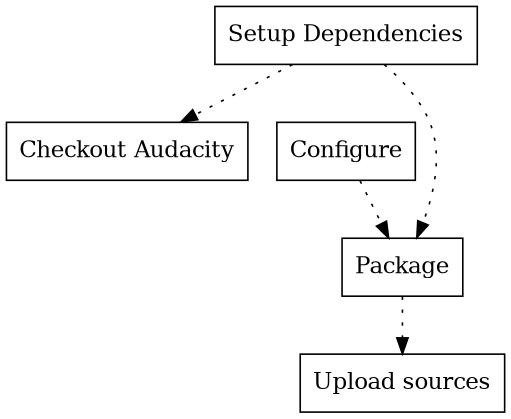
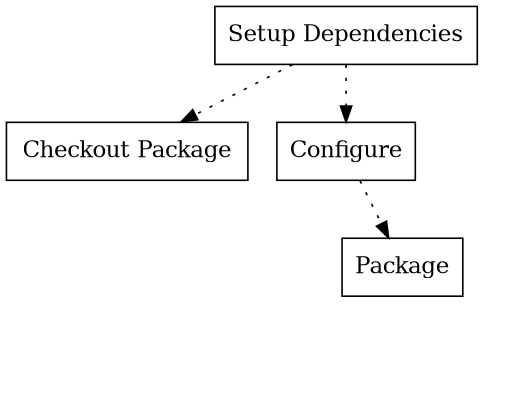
edge "Setup Dependencies" -> "Package": now "Setup Dependencies" -> "Configure"
node "Checkout Audacity": label "Checkout Audacity" -> "Checkout Package"
node "Upload sources": removed
